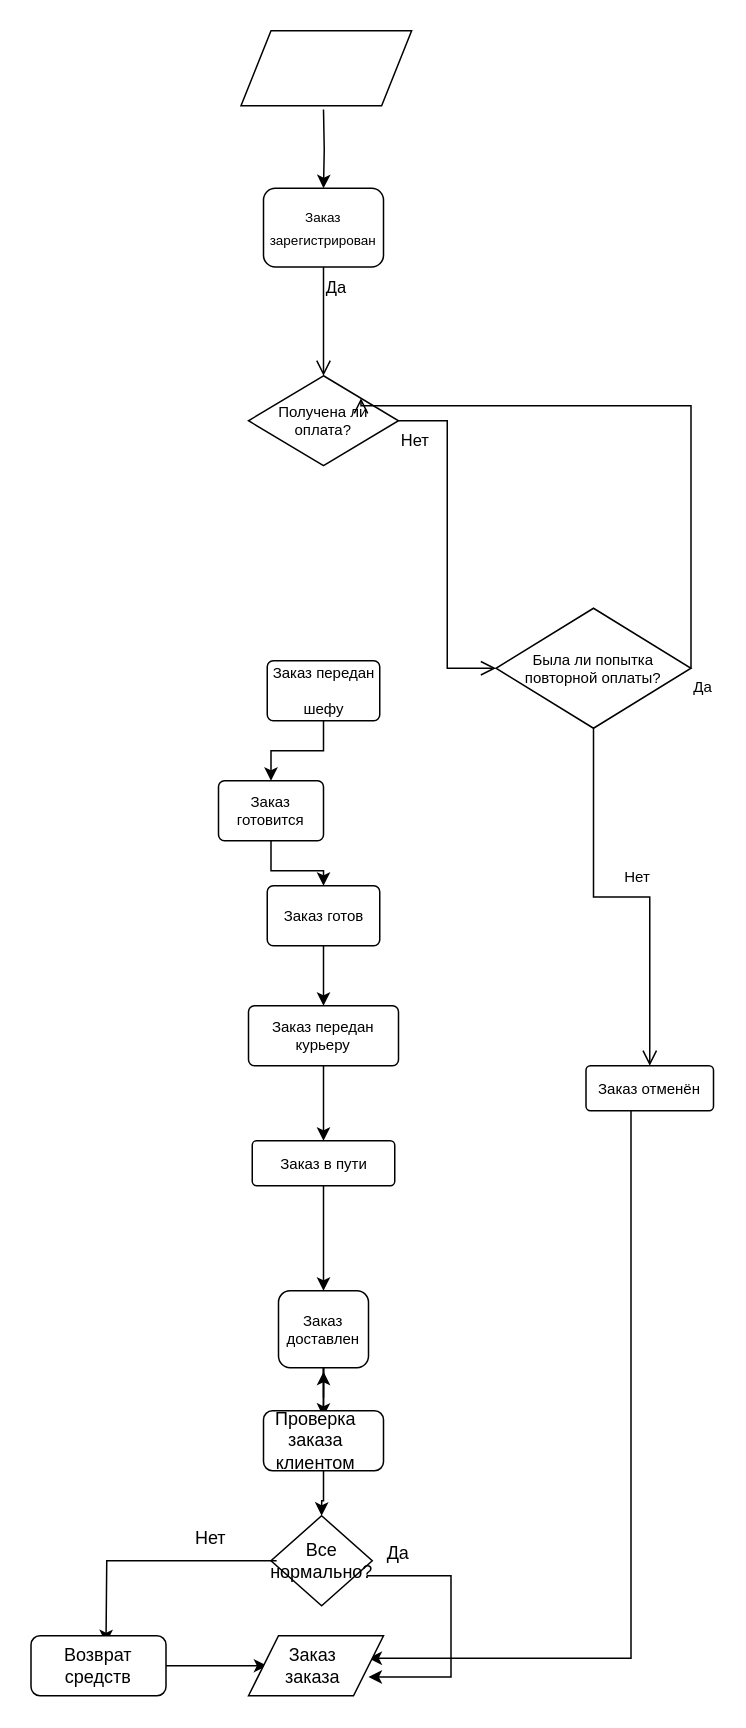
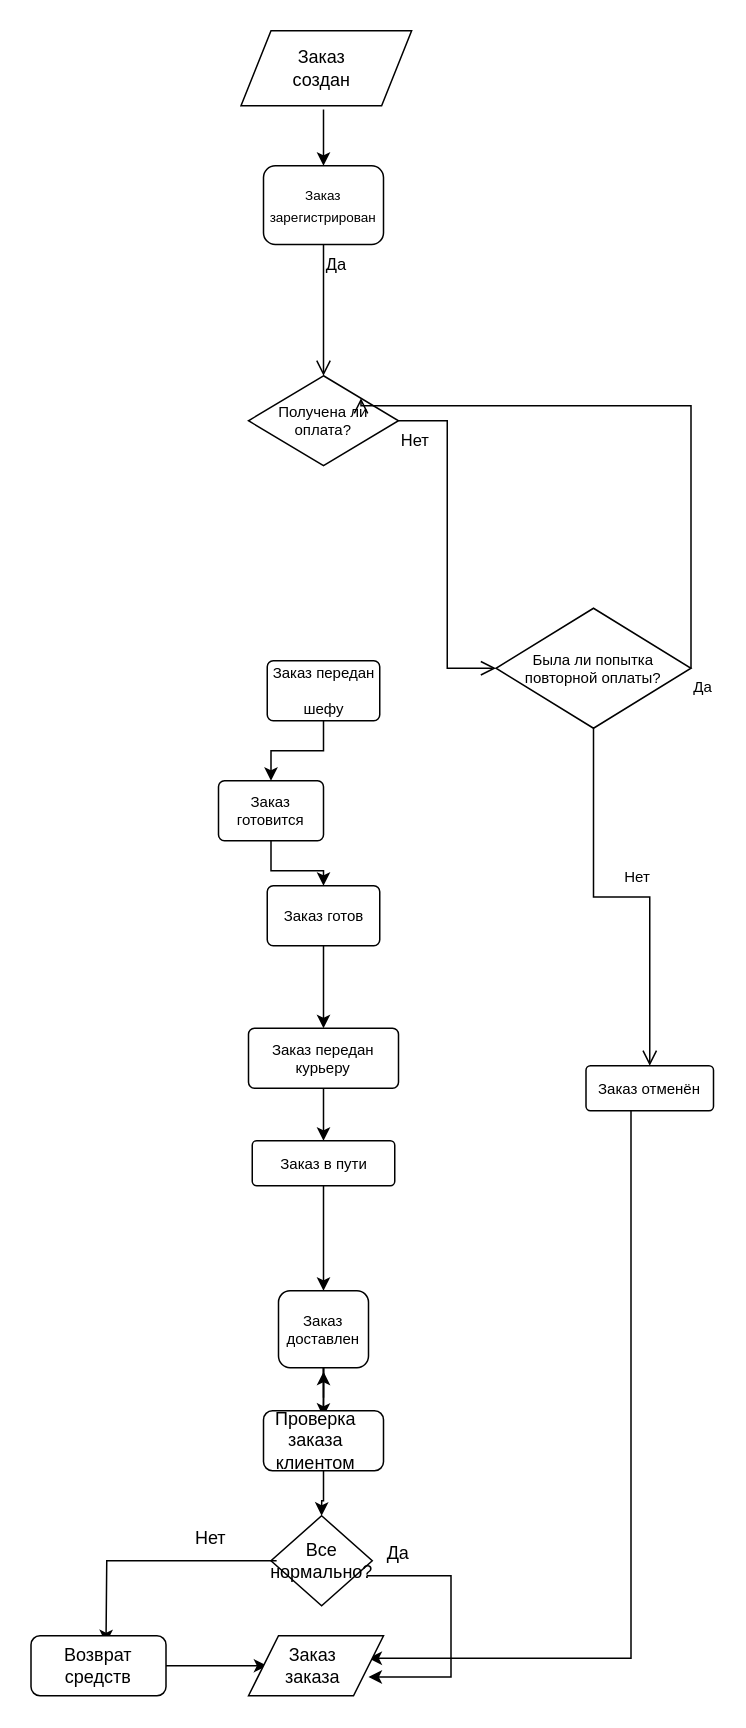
node "Заказ создан": added
node "Заказ зарегистрирован": moved (323, 228) -> (323, 205)
node "Заказ передан курьеру": moved (323, 1036) -> (323, 1058)
